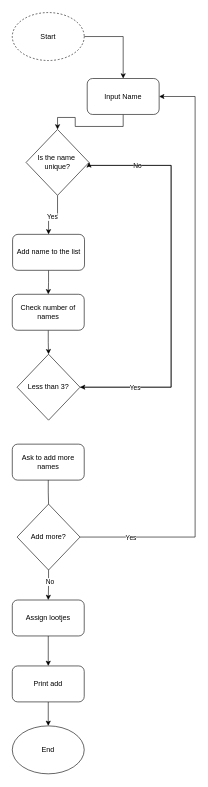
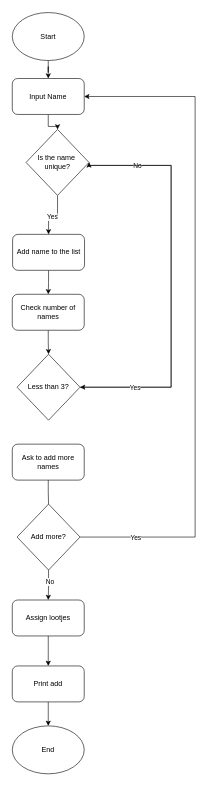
node "Start": style dashed -> solid
node "Input Name": moved (123, 96) -> (48, 96)
